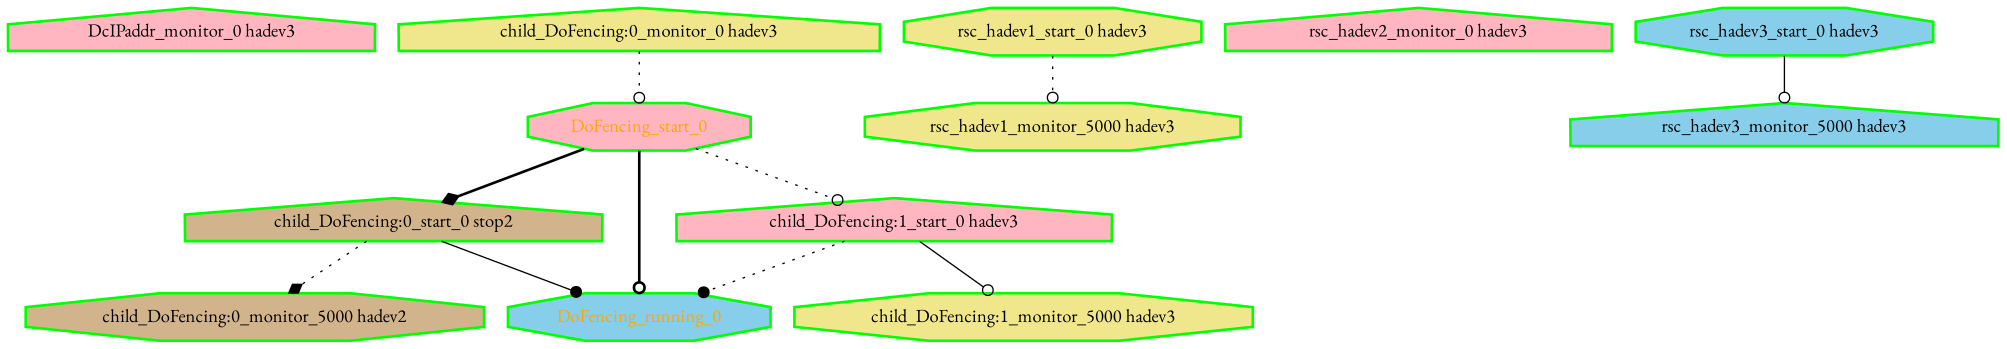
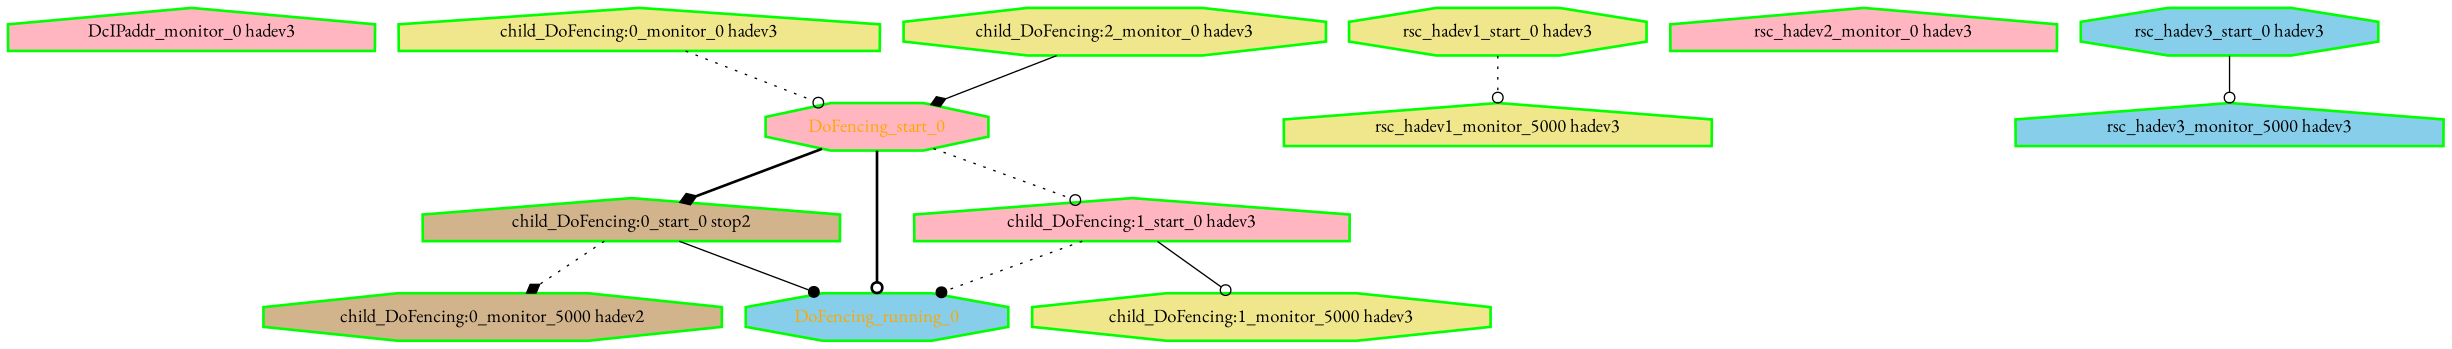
node "child_DoFencing:2_monitor_0 hadev3": added
node "rsc_hadev1_monitor_5000 hadev3": shape octagon -> house
